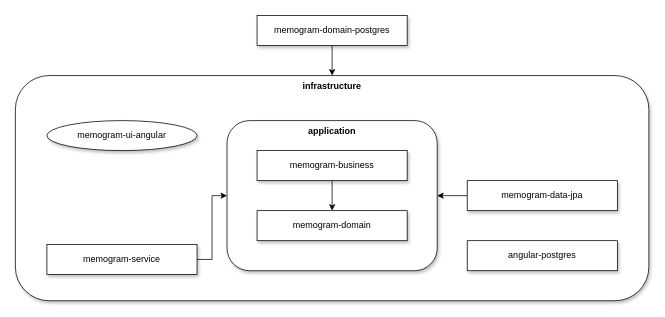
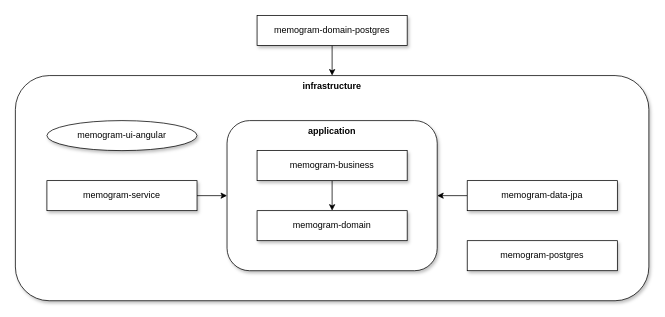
node "angular-postgres": label "angular-postgres" -> "memogram-postgres"
node "memogram-service": moved (122, 259) -> (122, 195)
